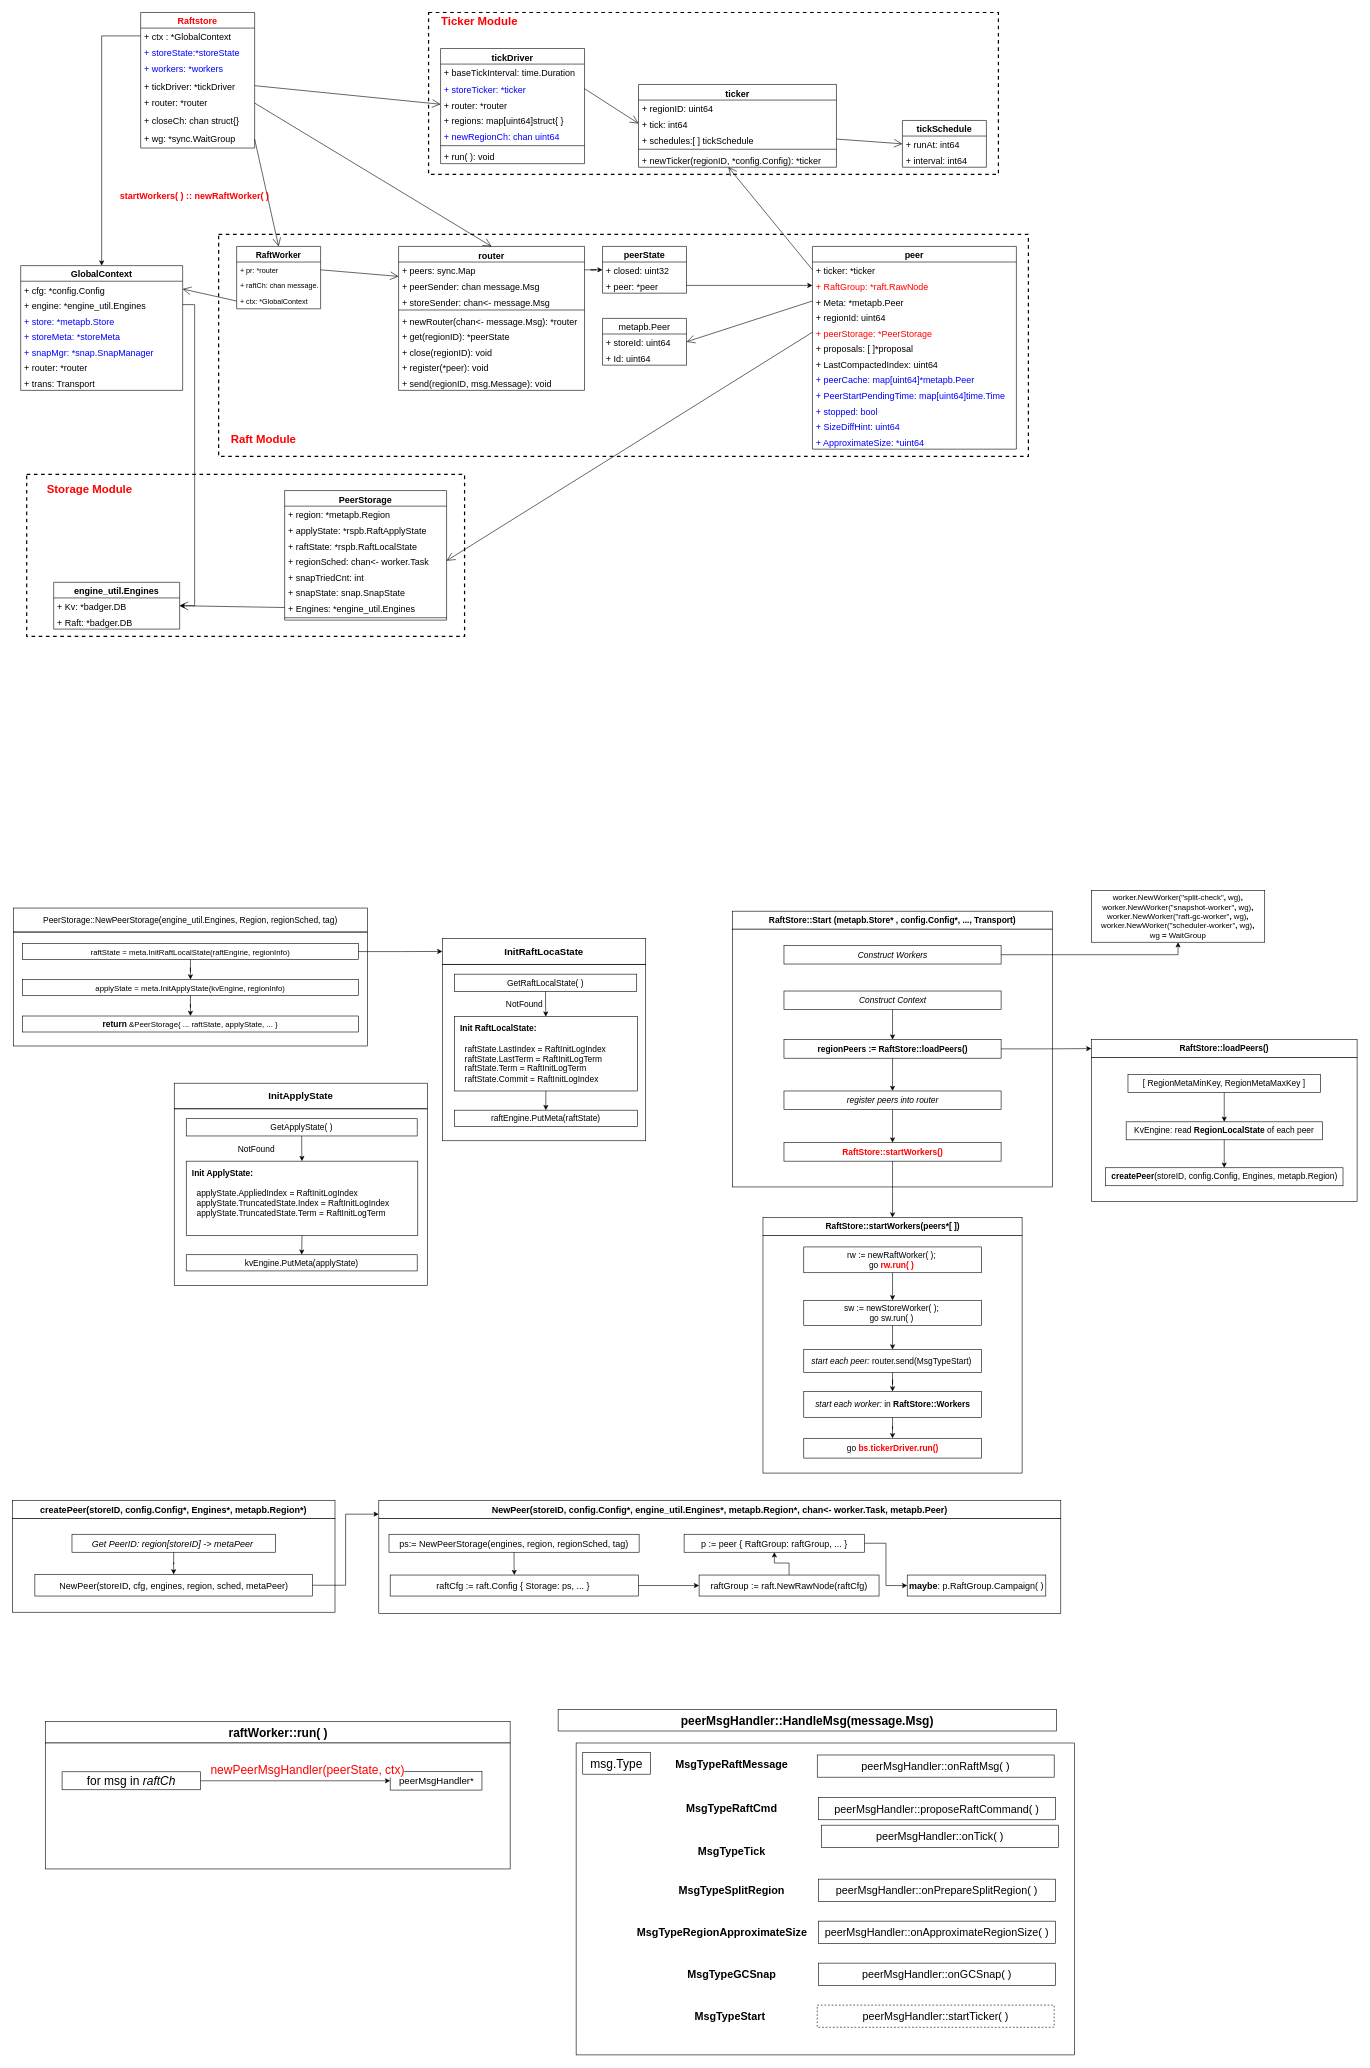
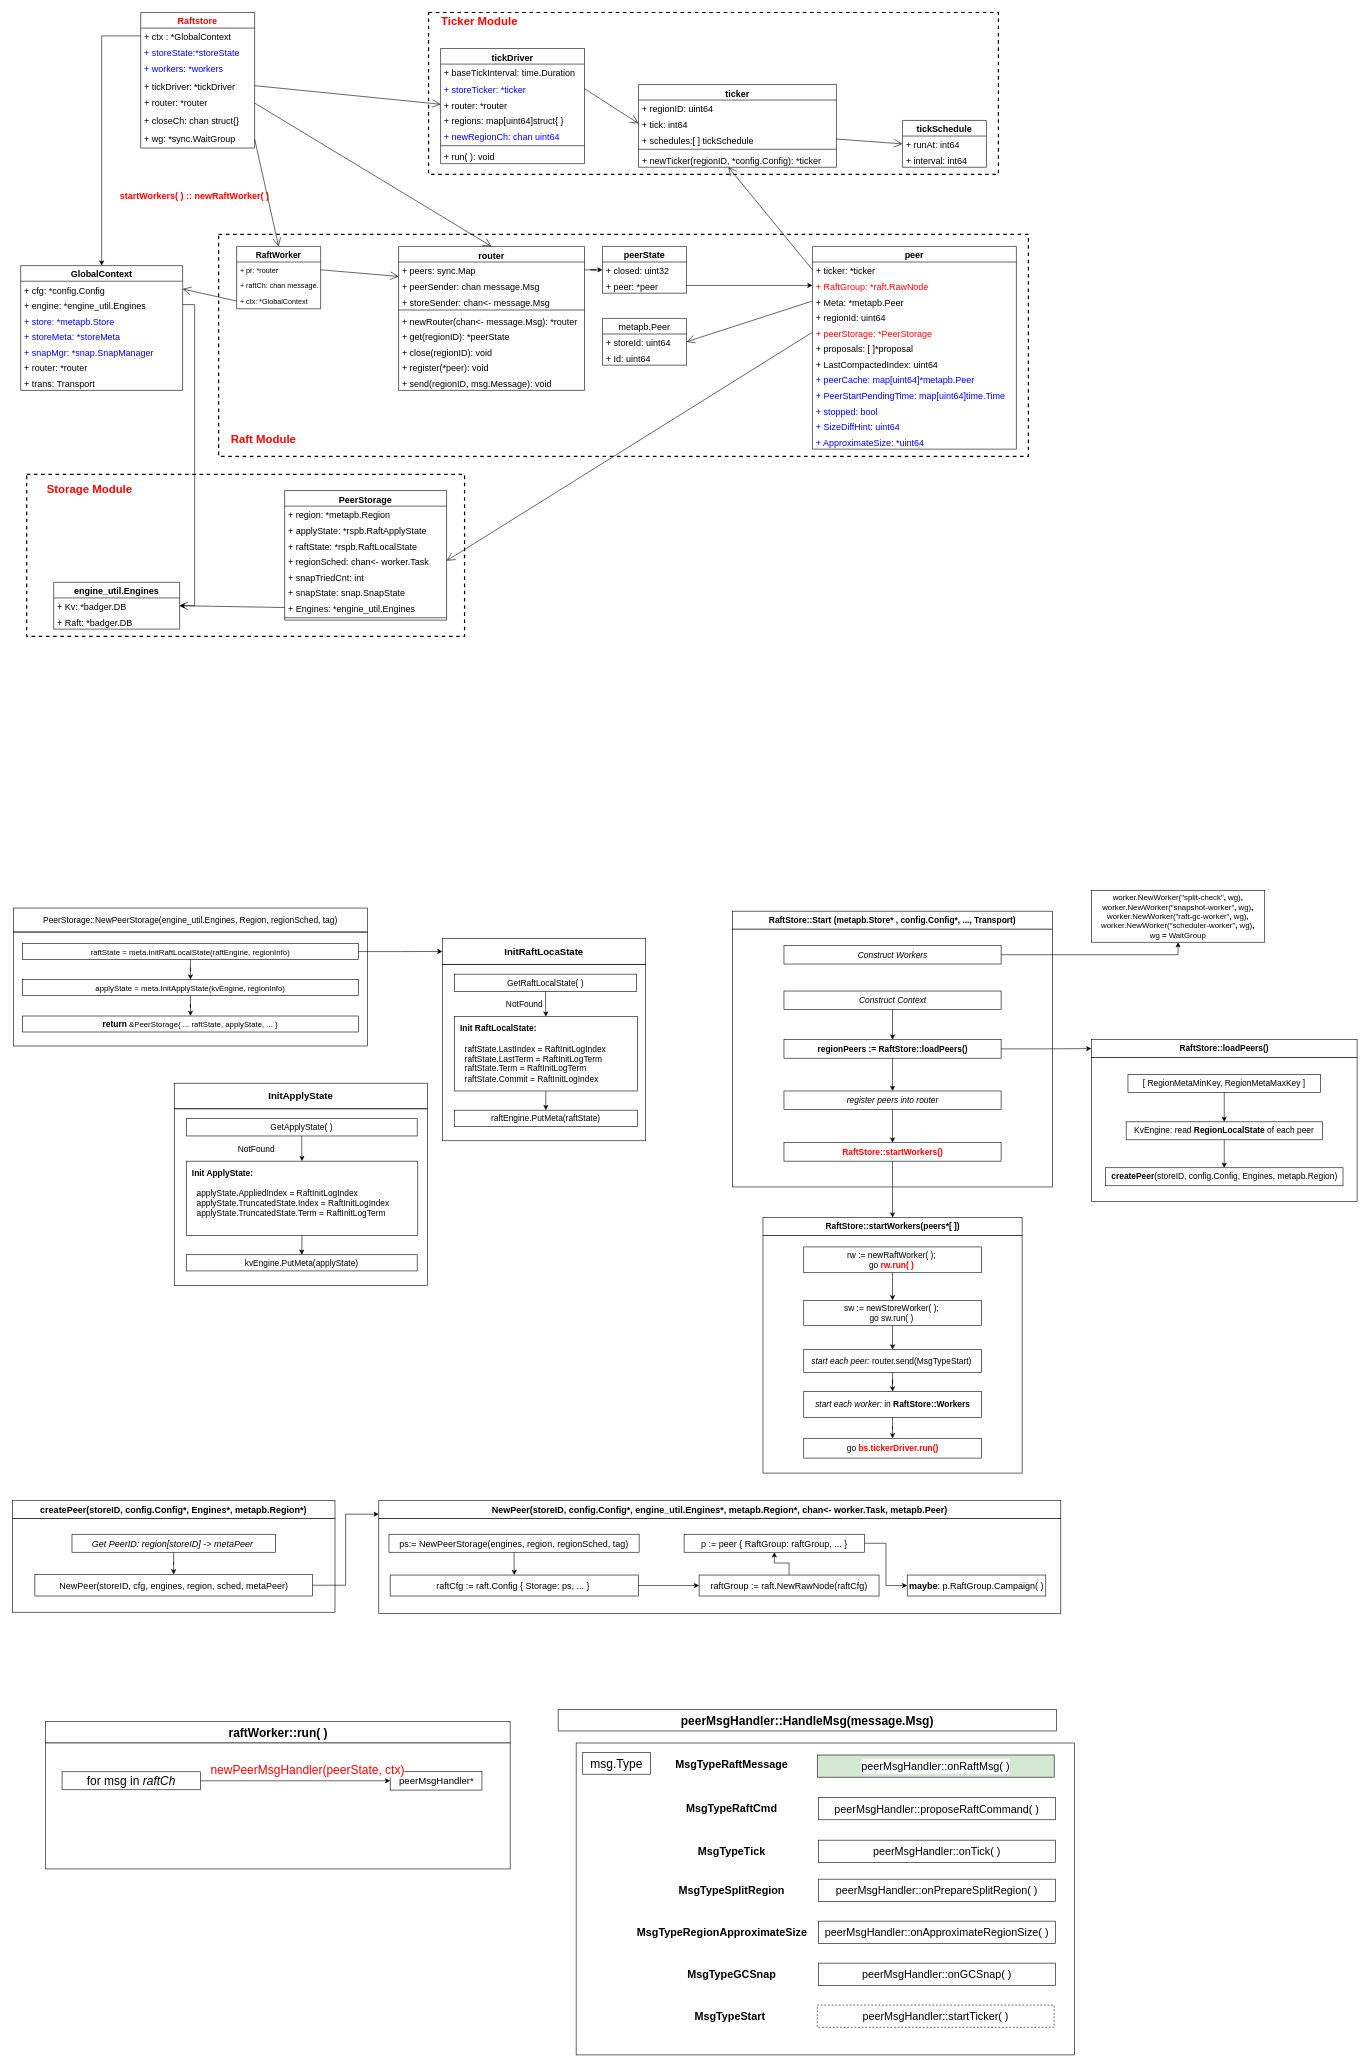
node "peerMsgHandler::onRaftMsg( )": fillcolor #ffffff -> #d5e8d4
node "peerMsgHandler::onTick( )": moved (940, 1837) -> (937, 1852)
